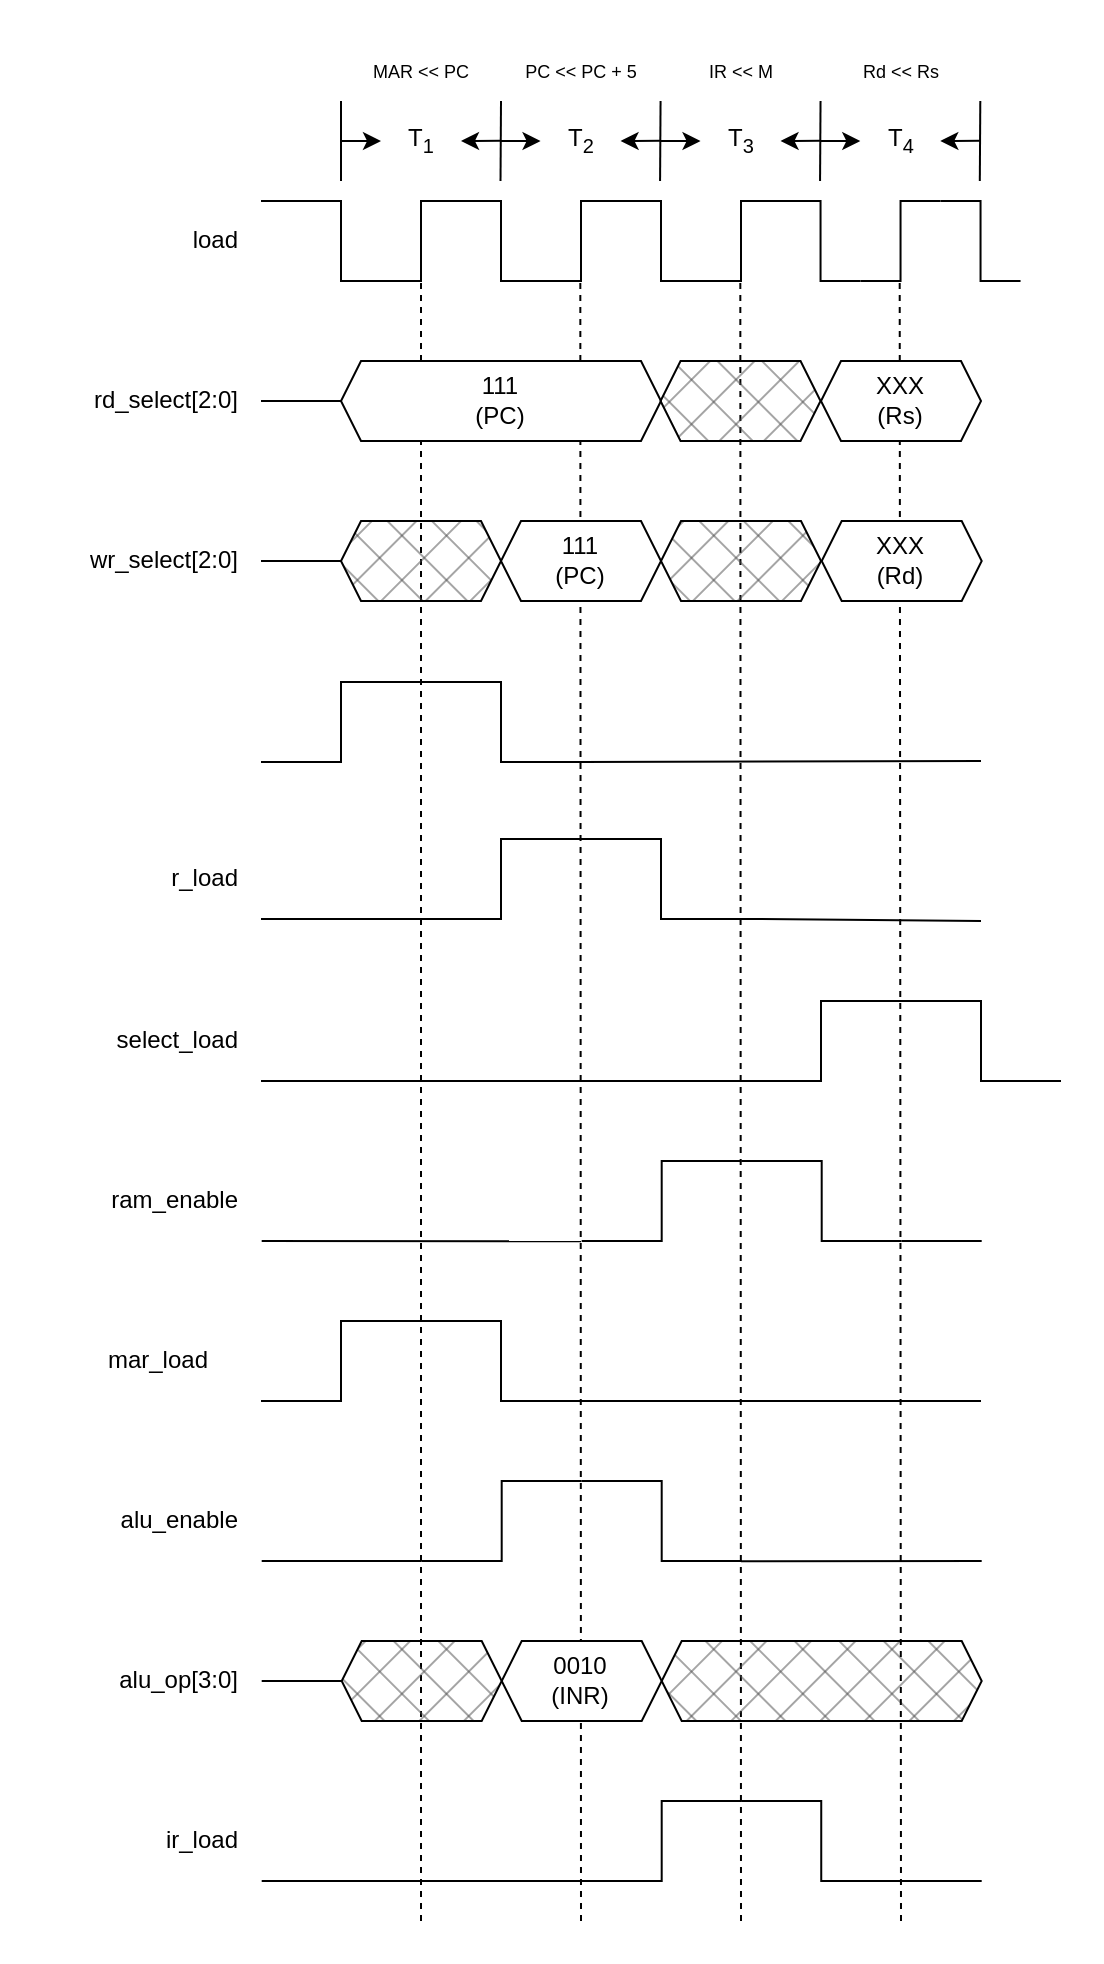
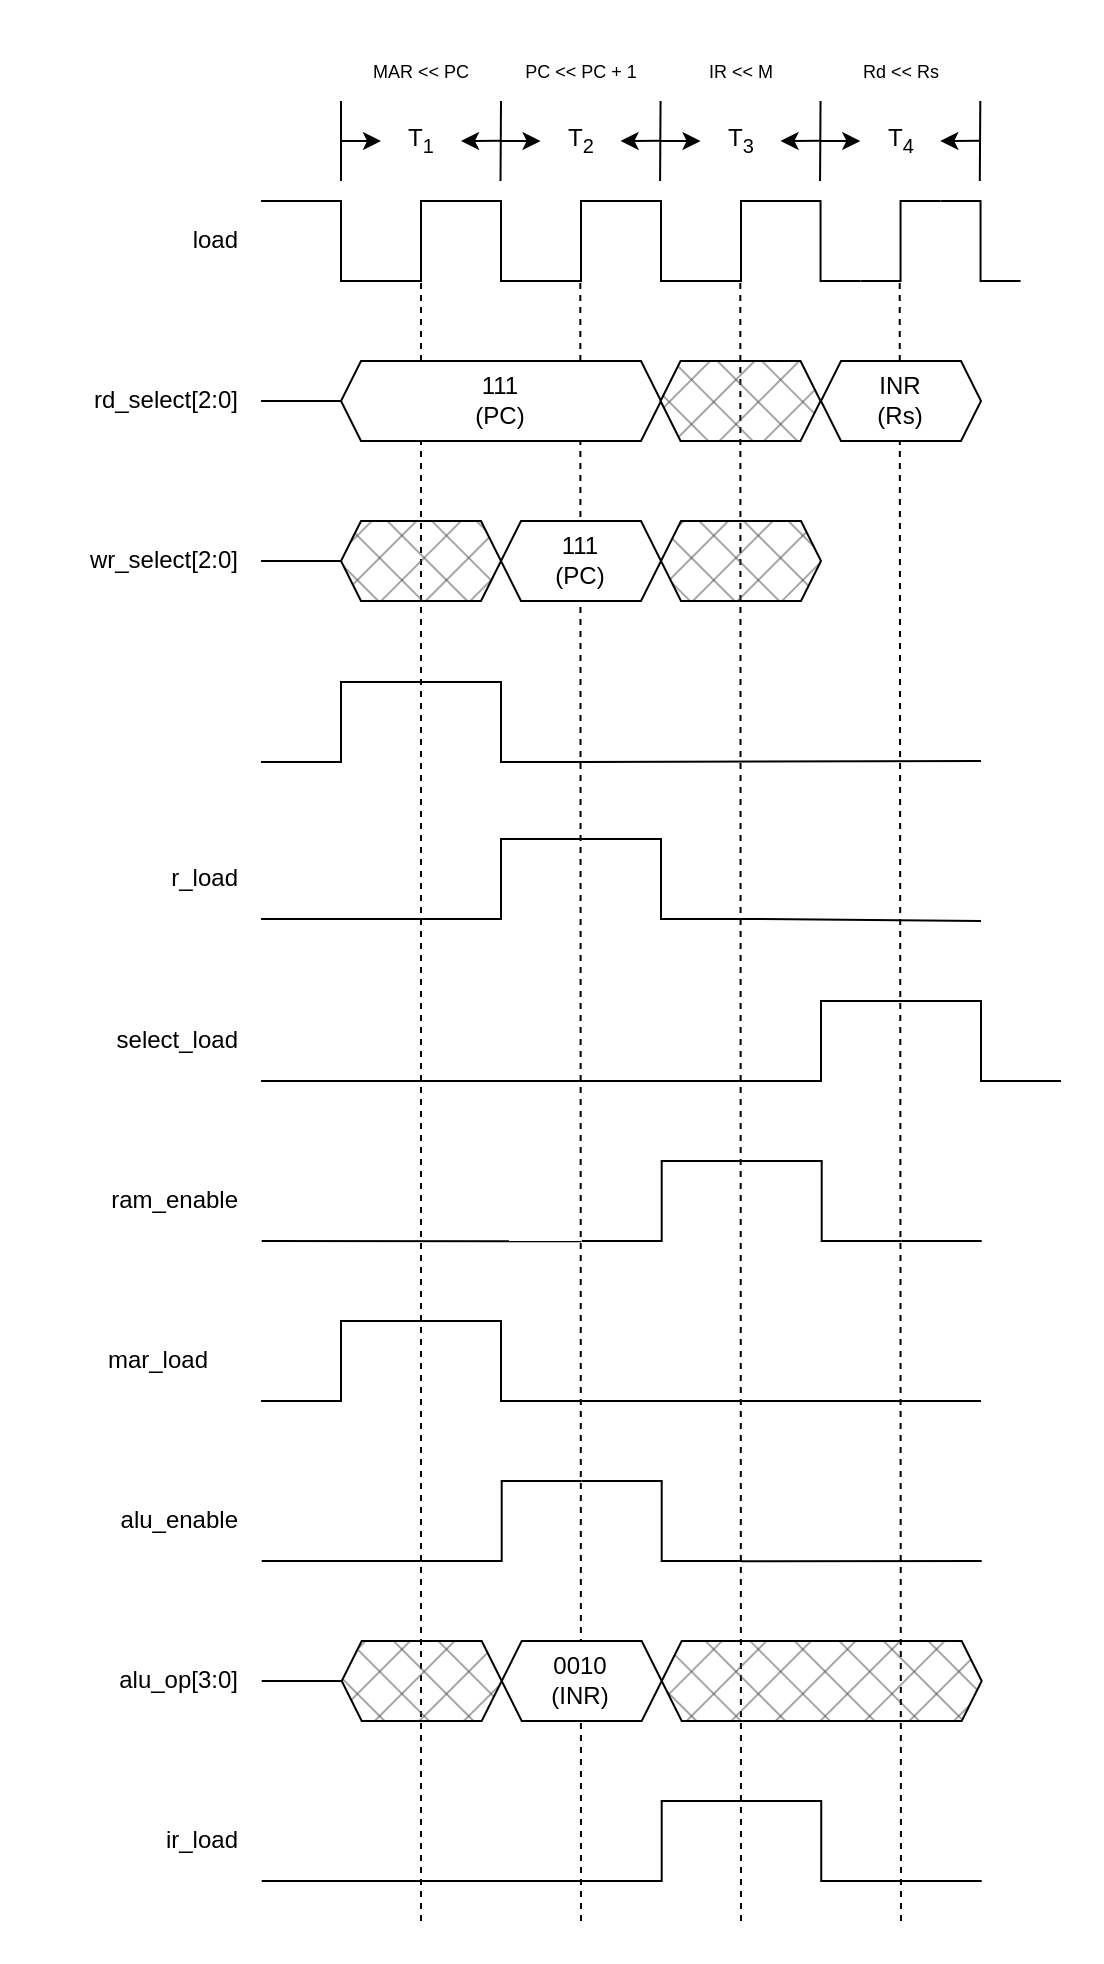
node "PC << PC + 5": label "PC << PC + 5" -> "PC << PC + 1"
node "XXX (Rs)": label "XXX (Rs)" -> "INR (Rs)"
node "XXX (Rd)": removed
